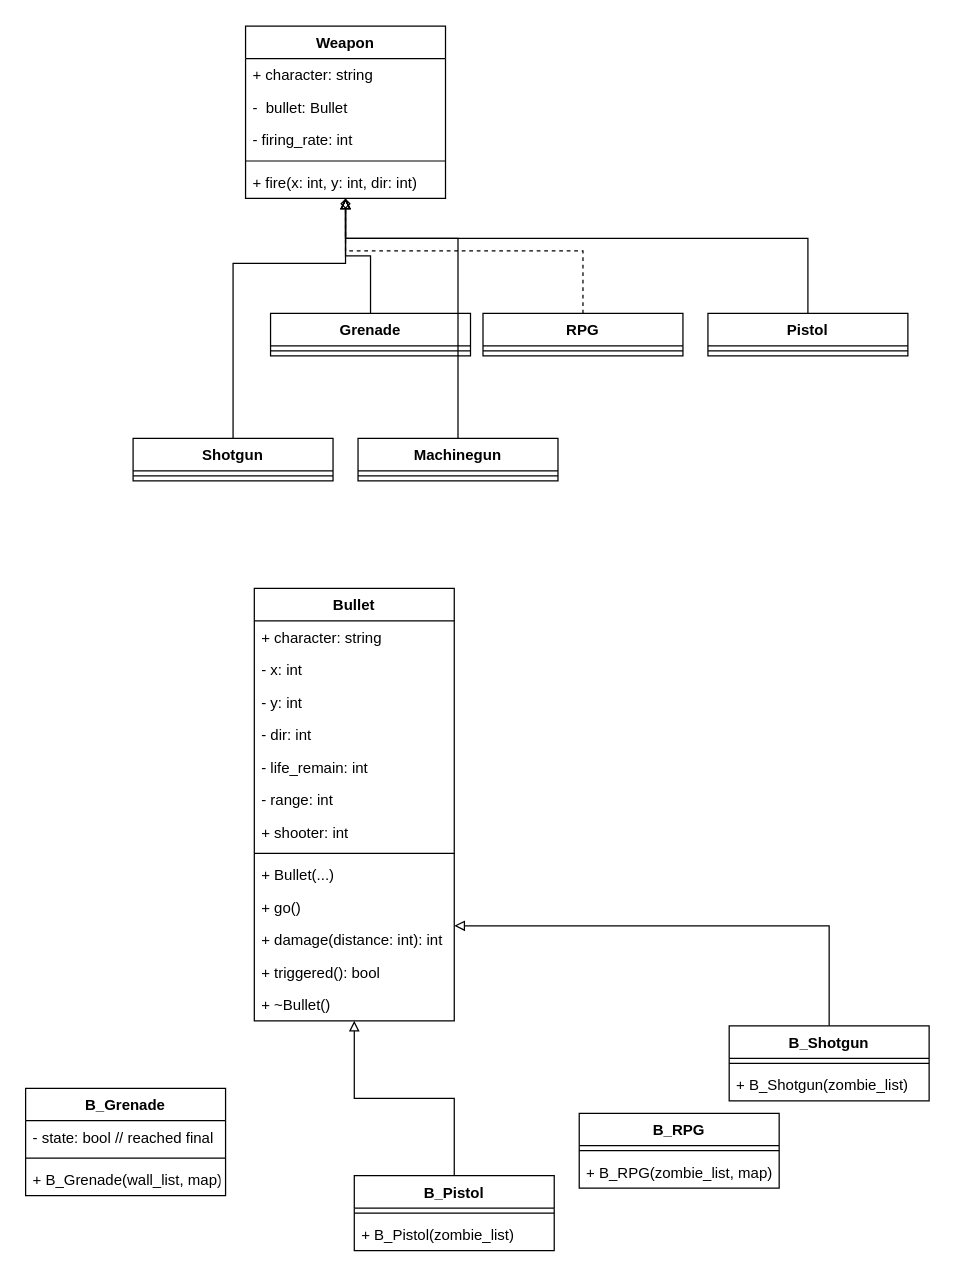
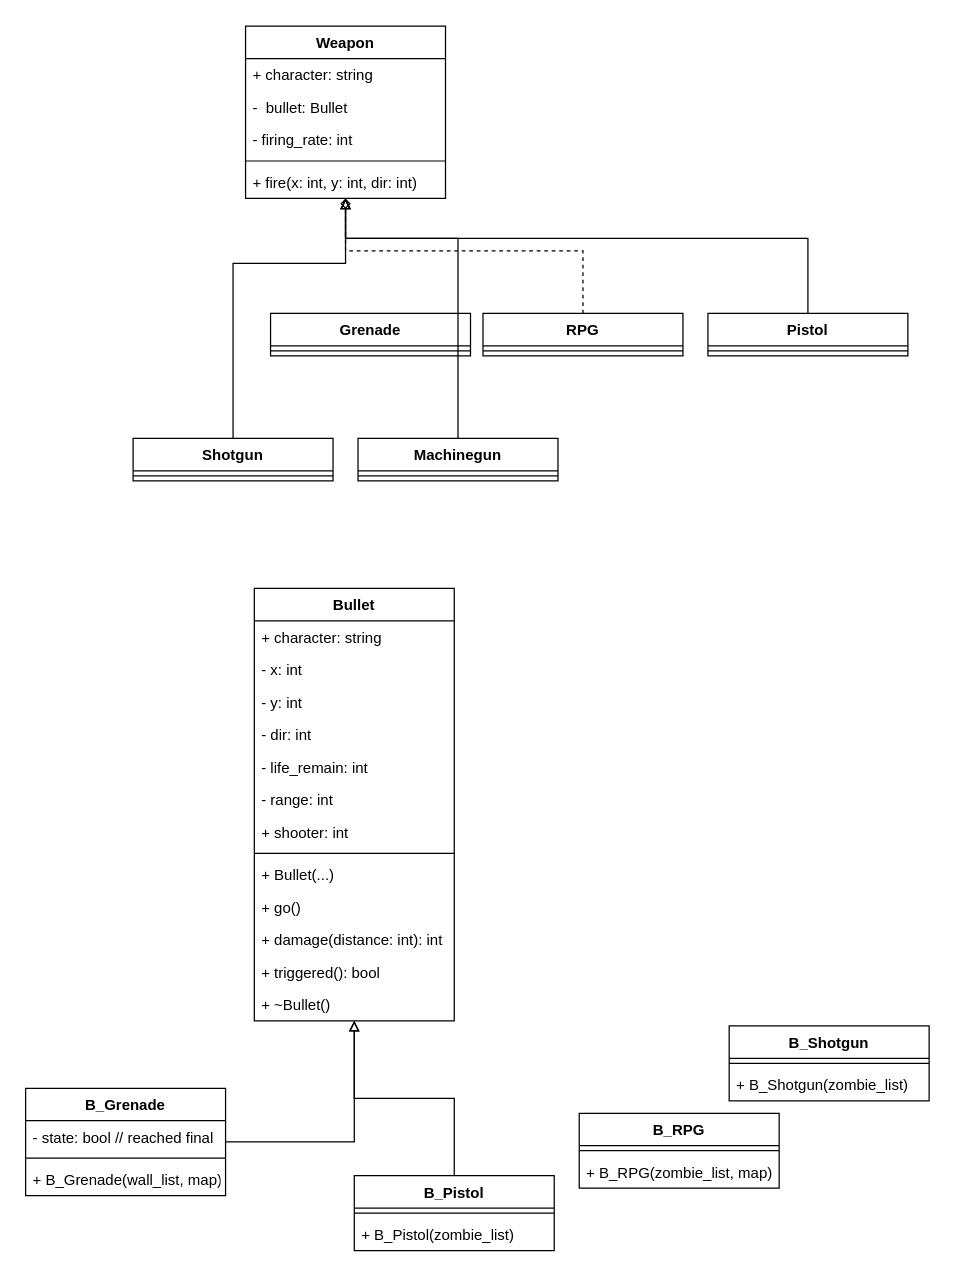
edge "Grenade" -> "Weapon": removed
edge "B_Shotgun" -> "Bullet": removed
edge "B_Grenade" -> "Bullet": added
